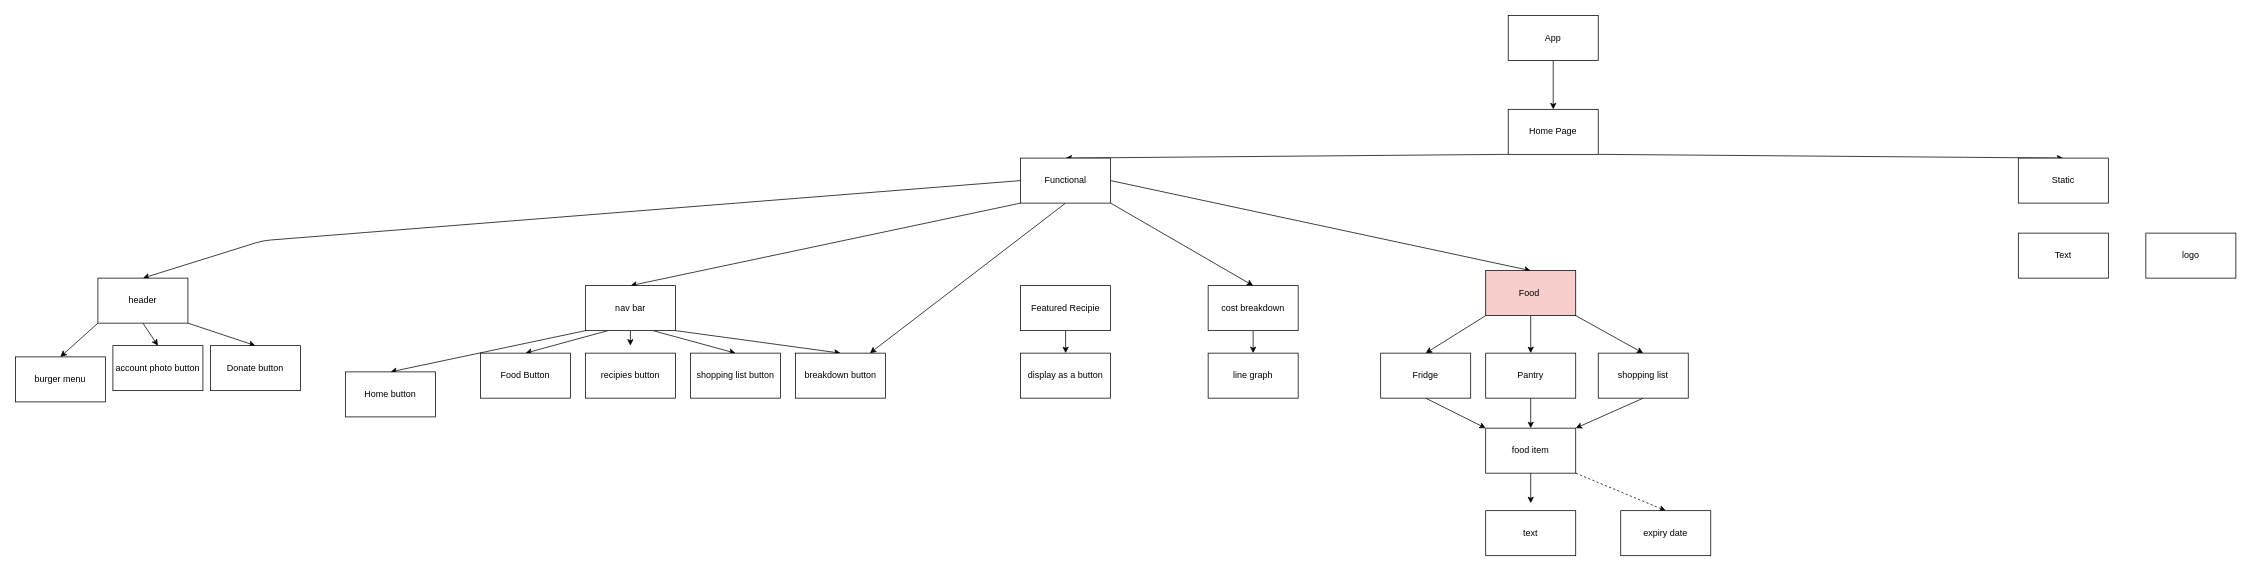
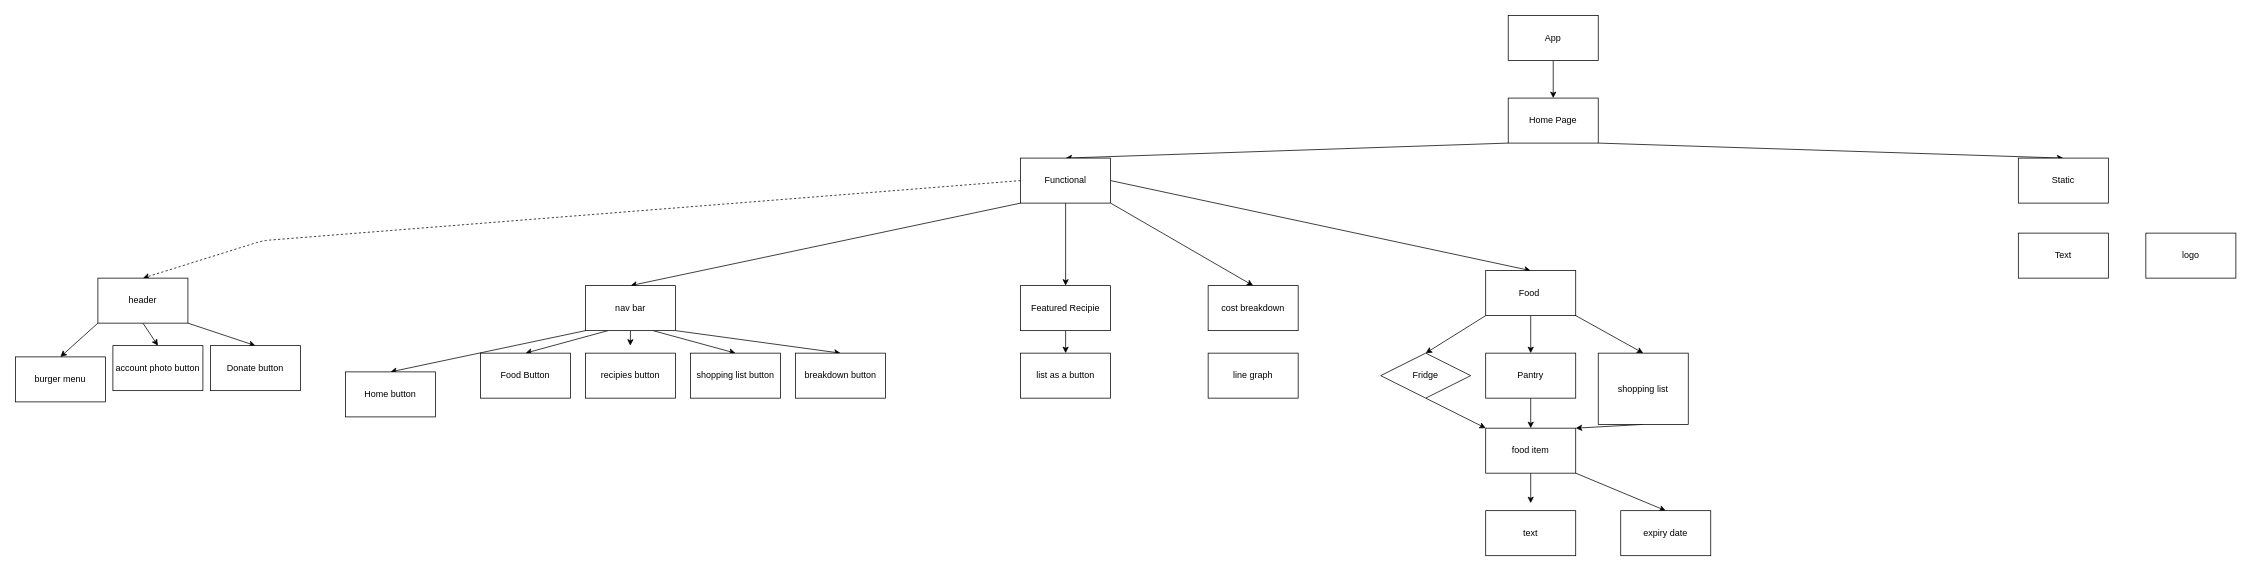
node "Home Page": moved (1553, 132) -> (1553, 120)
edge "Functional" -> "header": style solid -> dashed
edge "Functional" -> "breakdown button": now "Functional" -> "Featured Recipie"
node "Food": fillcolor #f8cecc -> #ffffff
edge "cost breakdown" -> "line graph": removed
node "display as a button": label "display as a button" -> "list as a button"
node "Fridge": shape rectangle -> diamond
node "shopping list": size 90x45 -> 90x71
edge "food item" -> "expiry date": style dashed -> solid
